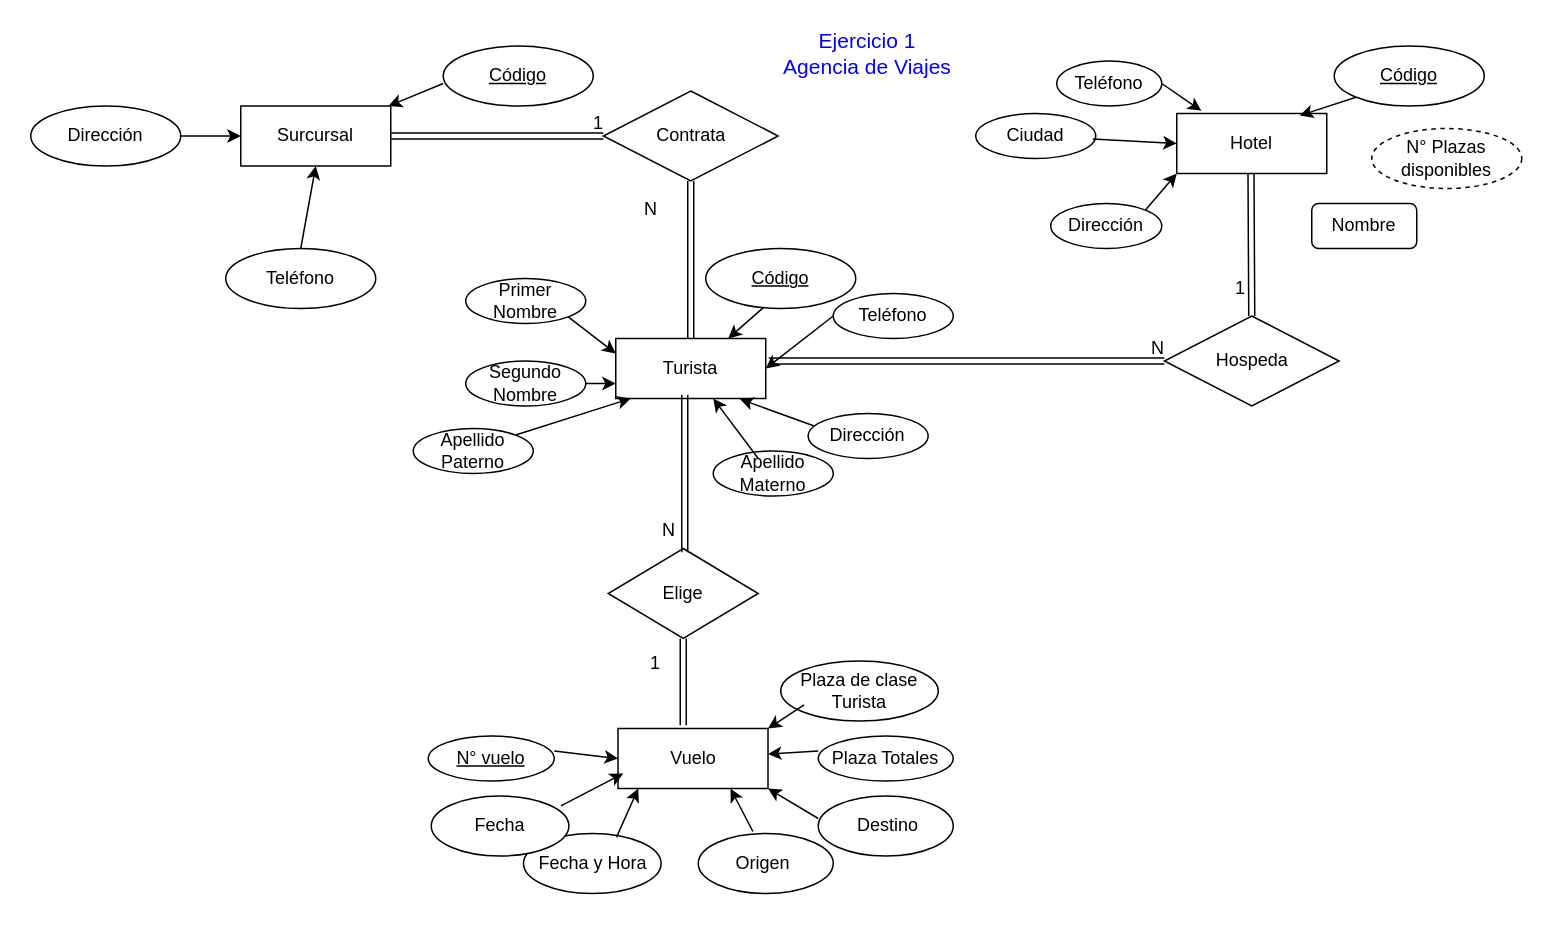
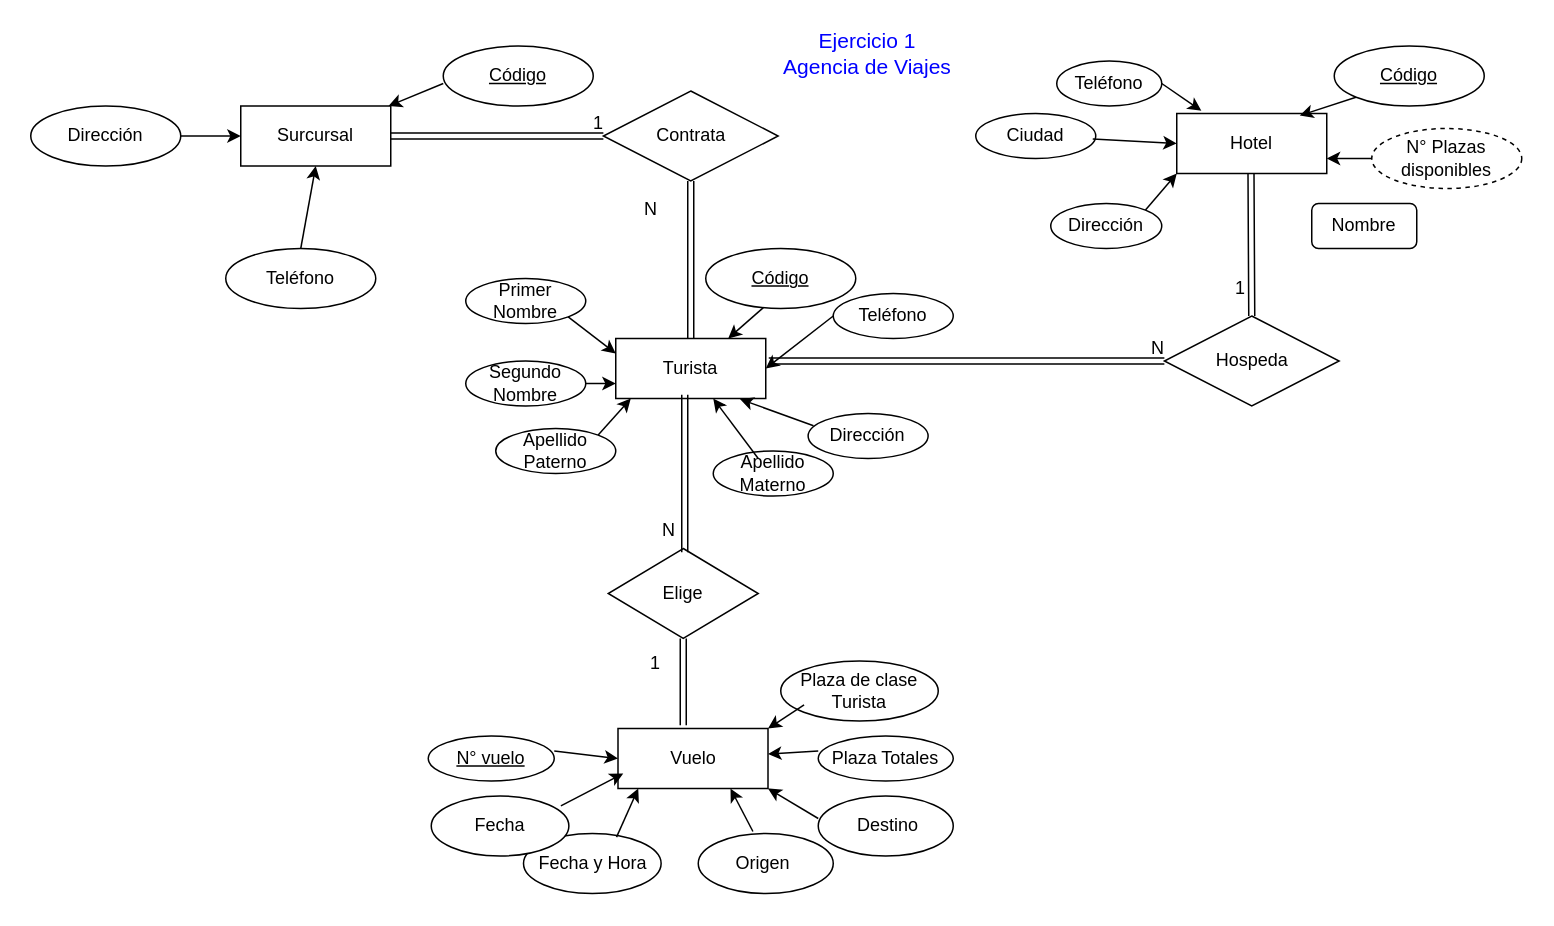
edge "N° Plazas disponibles" -> "Hotel": added
node "Apellido Paterno": moved (473, 451) -> (556, 451)
